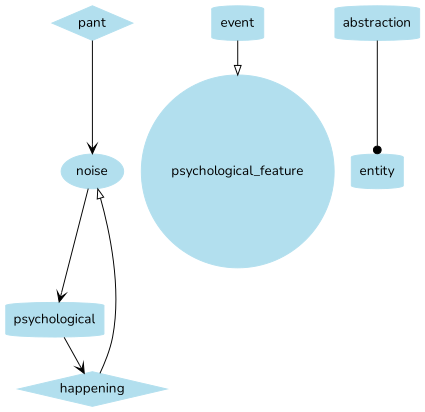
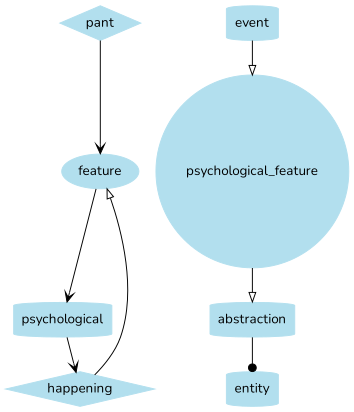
node "noise": label "noise" -> "feature"
edge "psychological_feature" -> "abstraction": added
